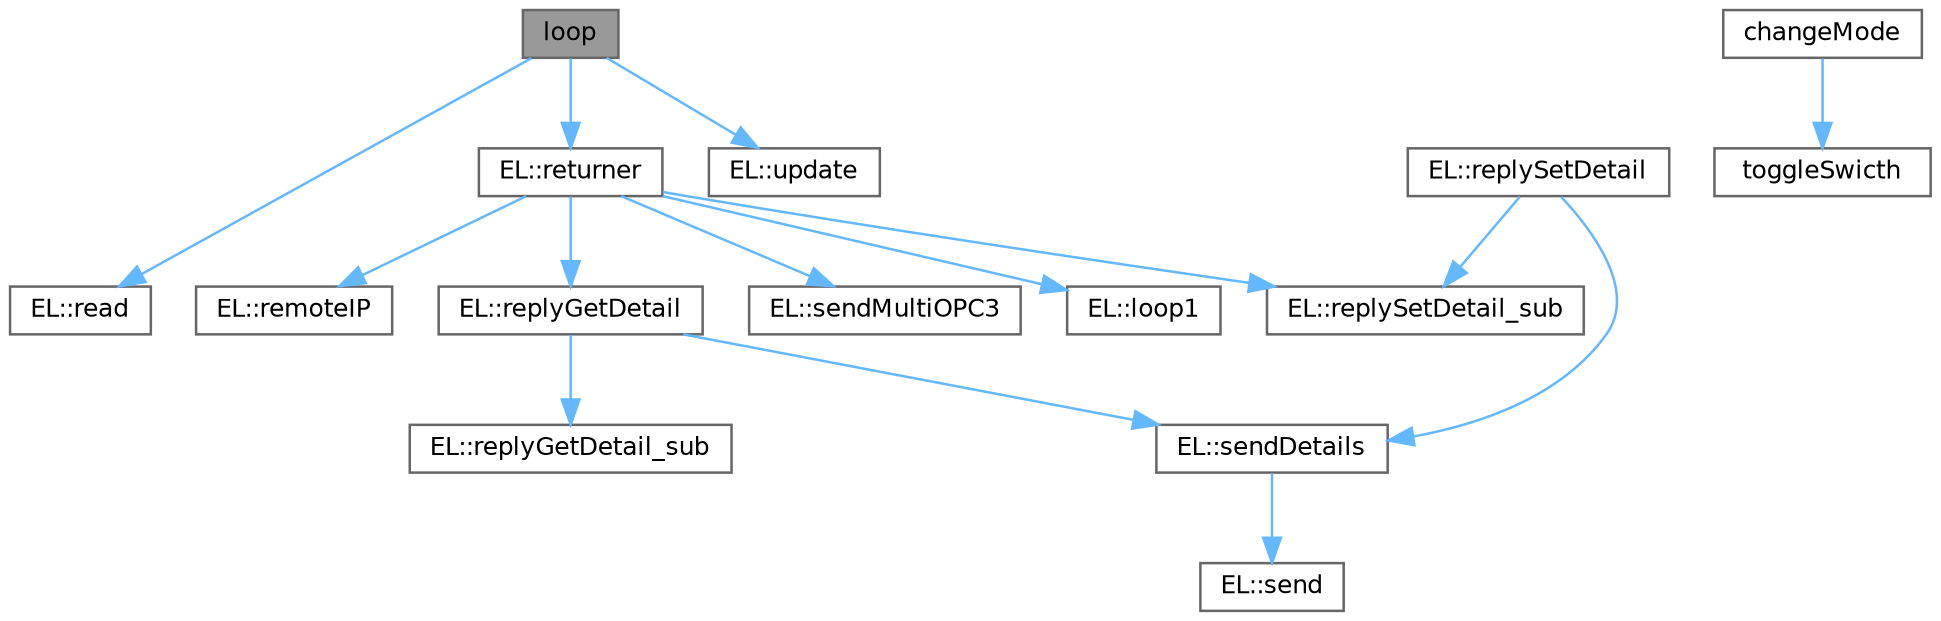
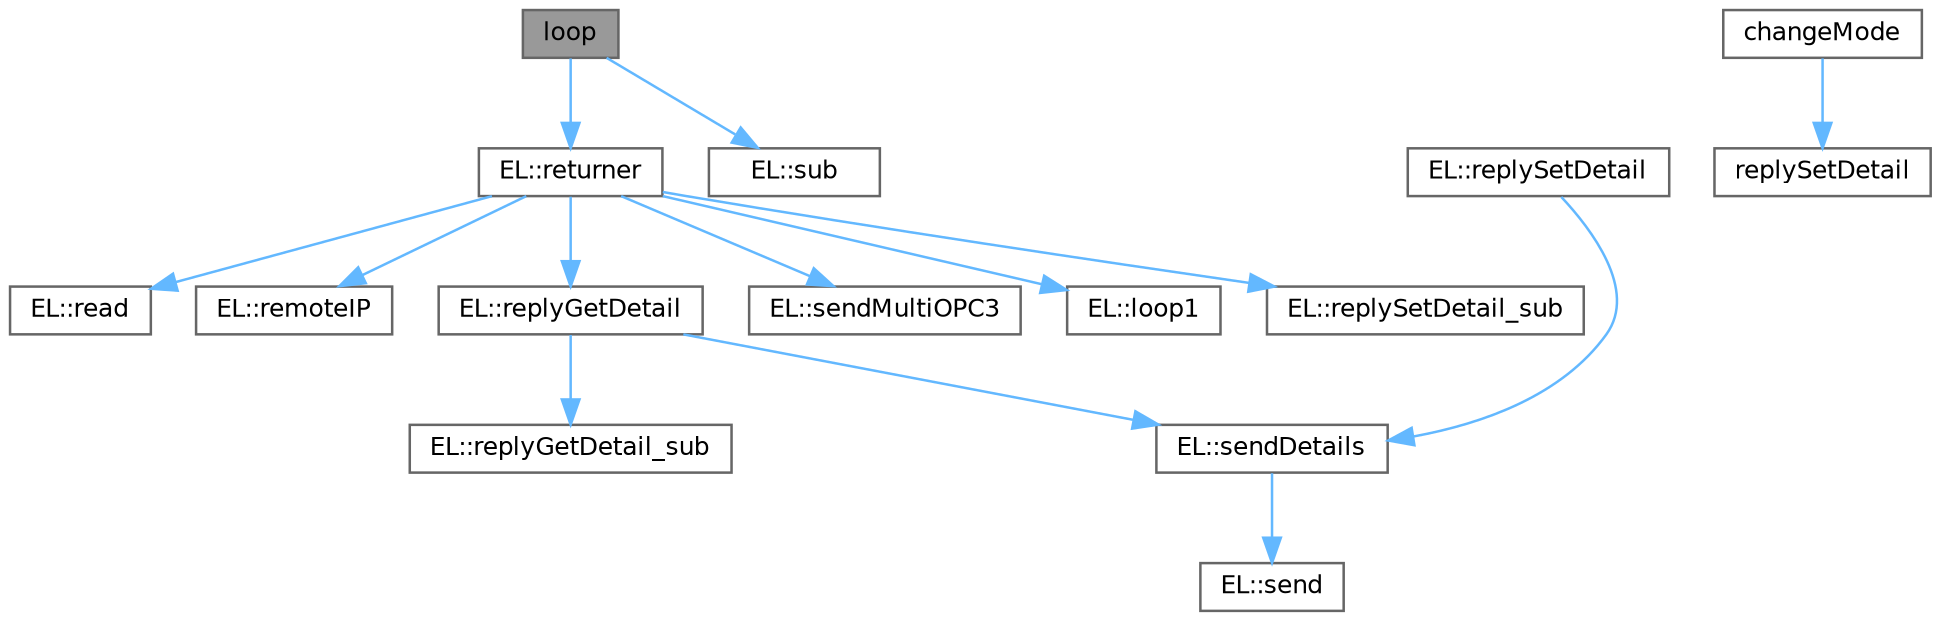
edge "loop" -> "EL::read": now "EL::returner" -> "EL::read"
node "EL::update": label "EL::update" -> "EL::sub"
node "toggleSwicth": label "toggleSwicth" -> "replySetDetail"
edge "EL::replySetDetail" -> "EL::replySetDetail_sub": removed
